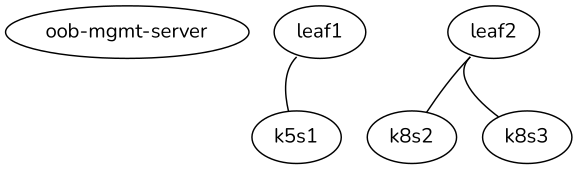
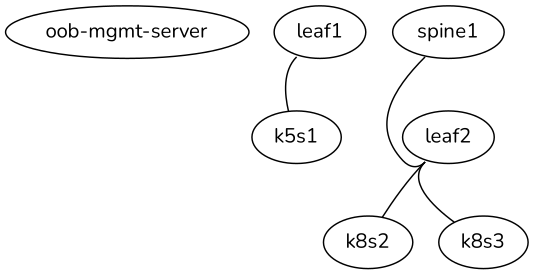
node "spine1": added
